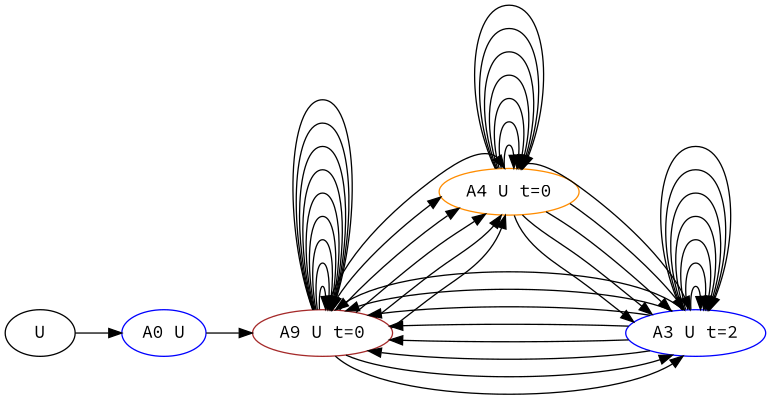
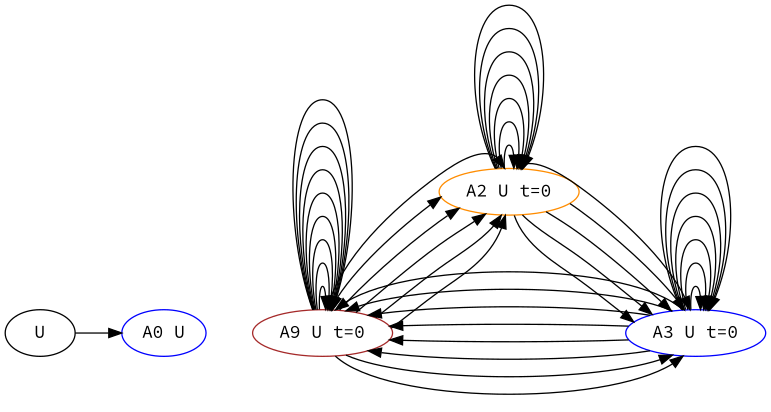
node "A4 U t=0": label "A4 U t=0" -> "A2 U t=0"
edge "A0 U" -> "A9 U t=0": removed
node "A3 U t=2": label "A3 U t=2" -> "A3 U t=0"
